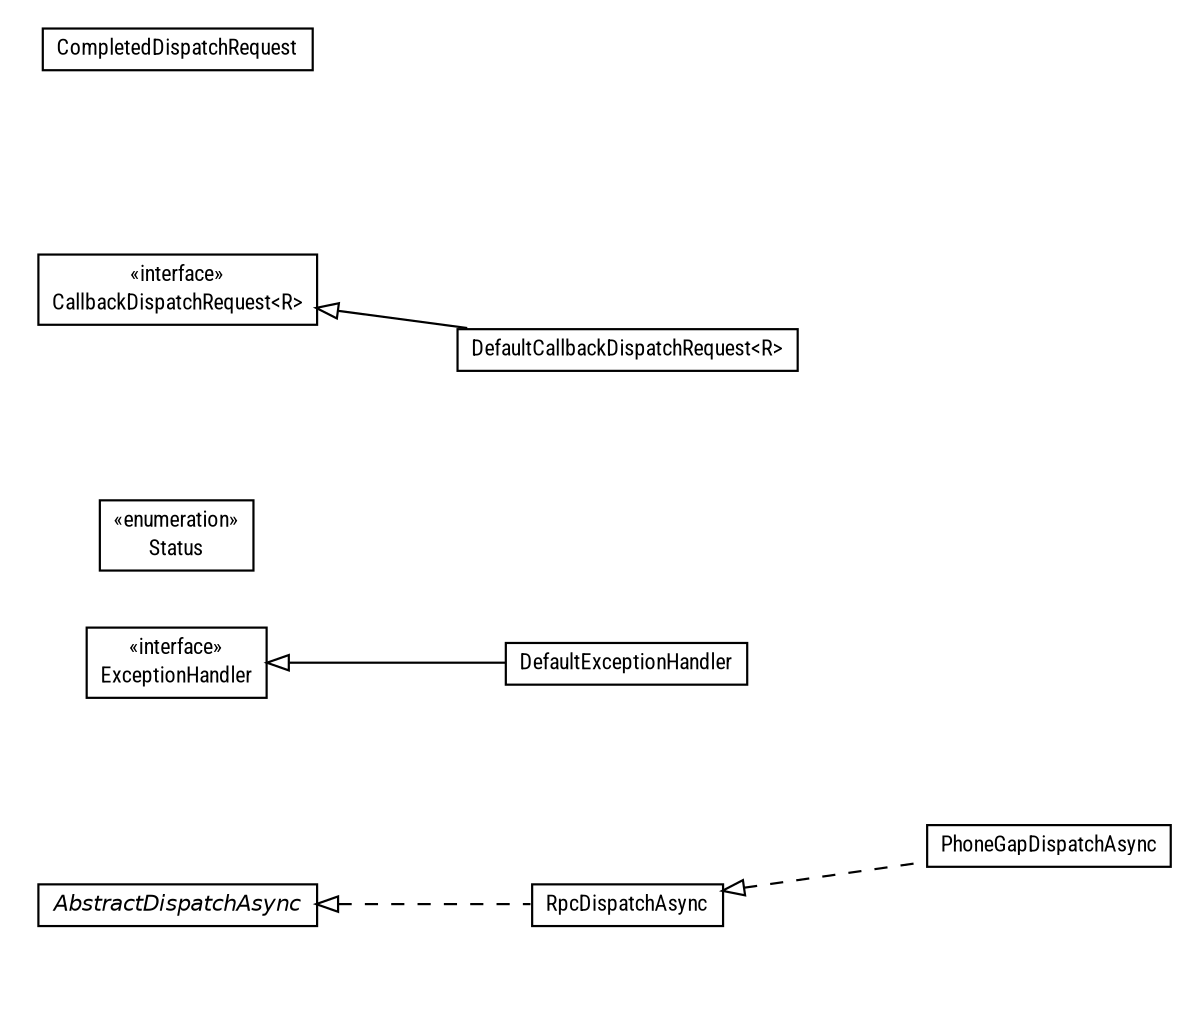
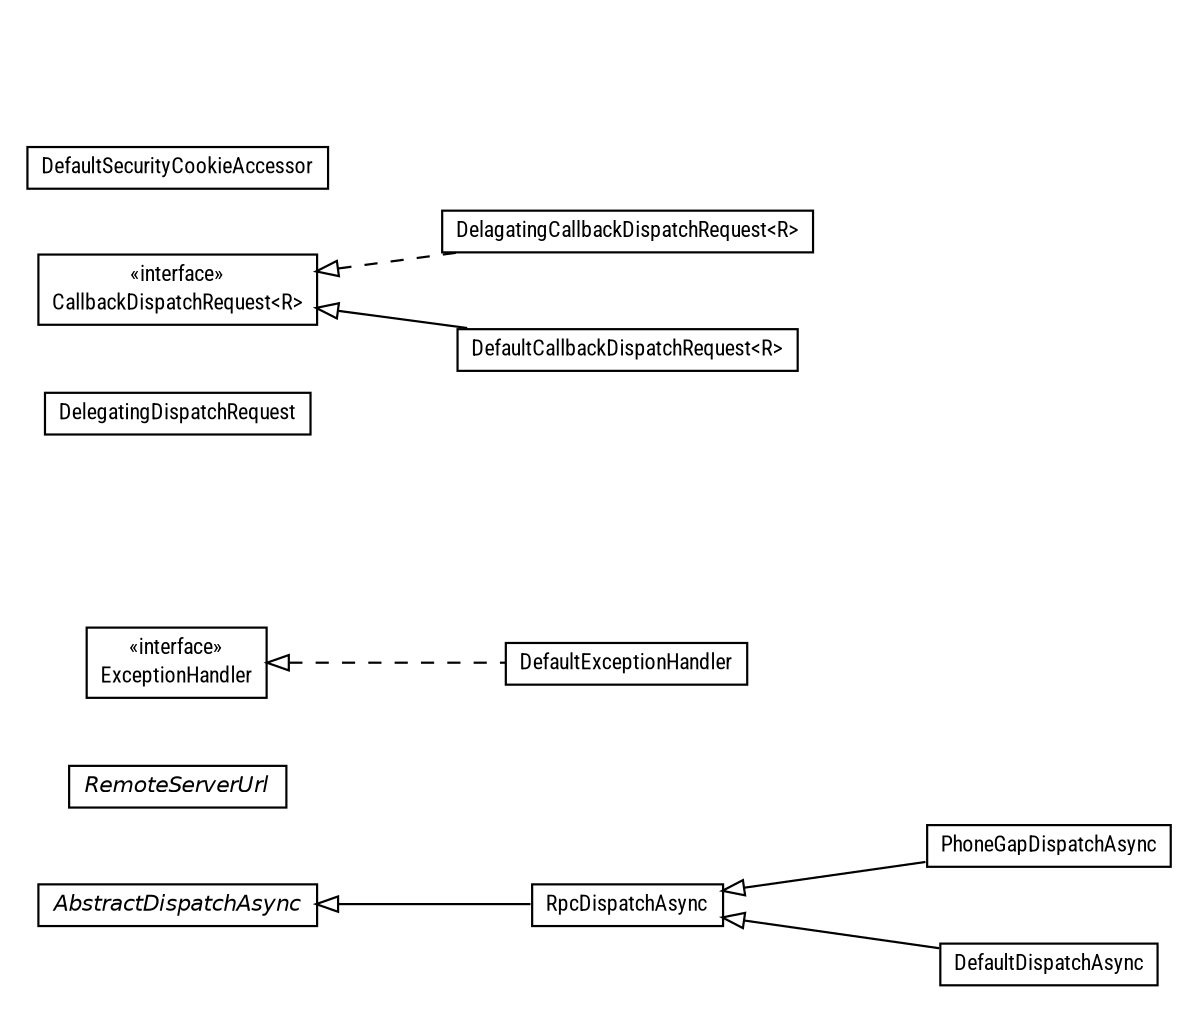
node "CompletedDispatchRequest": removed
node "DefaultSecurityCookieAccessor": added
node "DelagatingCallbackDispatchRequest<R>": added
node "DelegatingDispatchRequest": added
node "Status": removed
edge "DefaultExceptionHandler" -> "ExceptionHandler": style solid -> dashed
node "RemoteServerUrl": added
edge "PhoneGapDispatchAsync" -> "RpcDispatchAsync": style dashed -> solid
edge "RpcDispatchAsync" -> "AbstractDispatchAsync": style dashed -> solid
node "DefaultDispatchAsync": added
